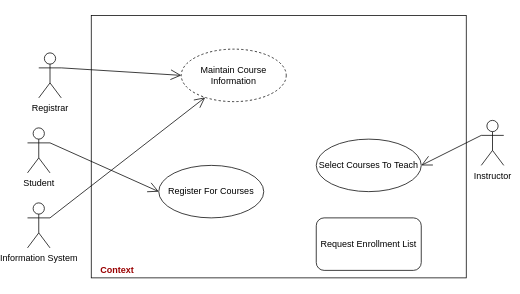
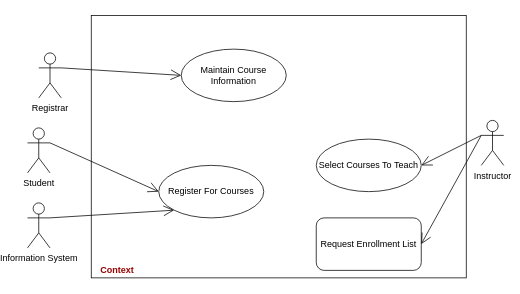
node "Maintain Course Information": style dashed -> solid
edge "Information System" -> "Maintain Course Information": now "Information System" -> "Register For Courses"
edge "Instructor" -> "Request Enrollment List": added
